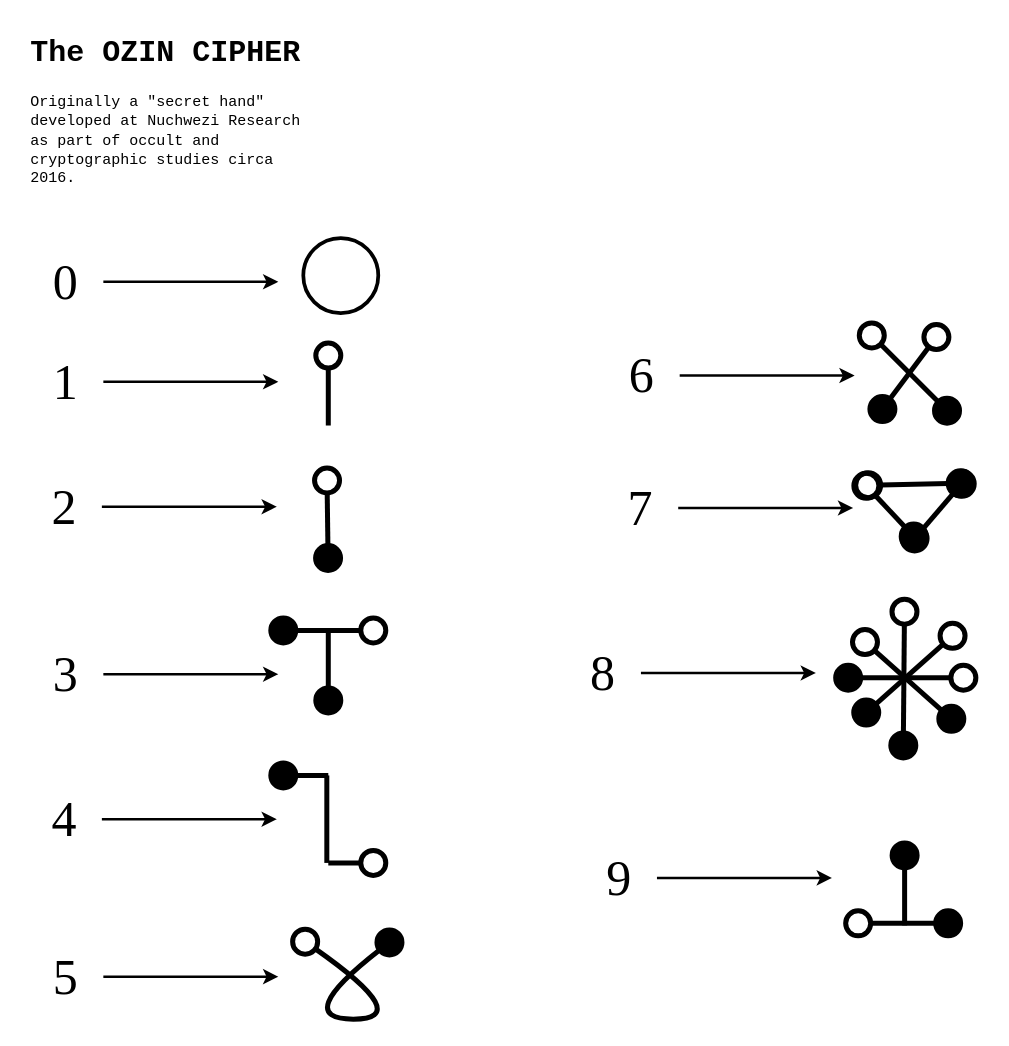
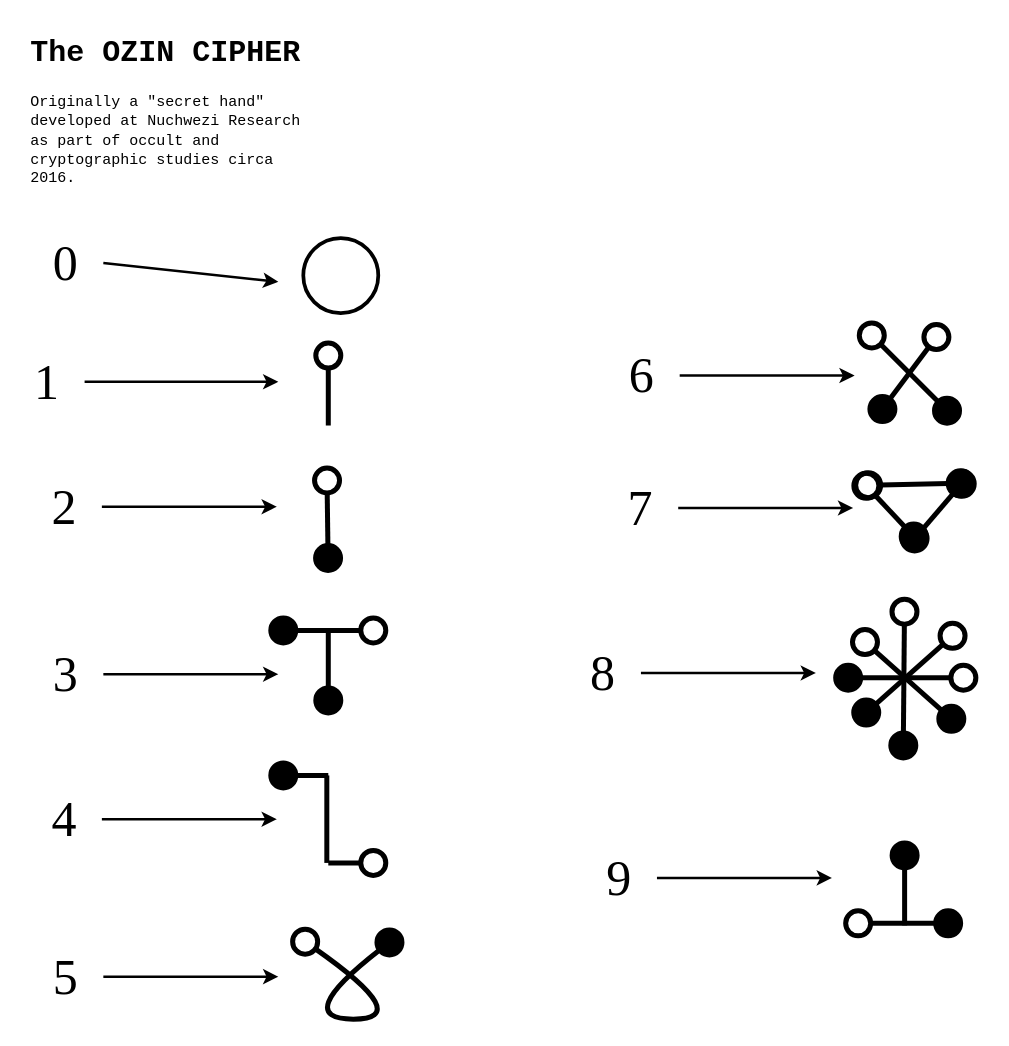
node "0": moved (66, 282) -> (66, 263)
node "1": moved (66, 382) -> (47, 382)
